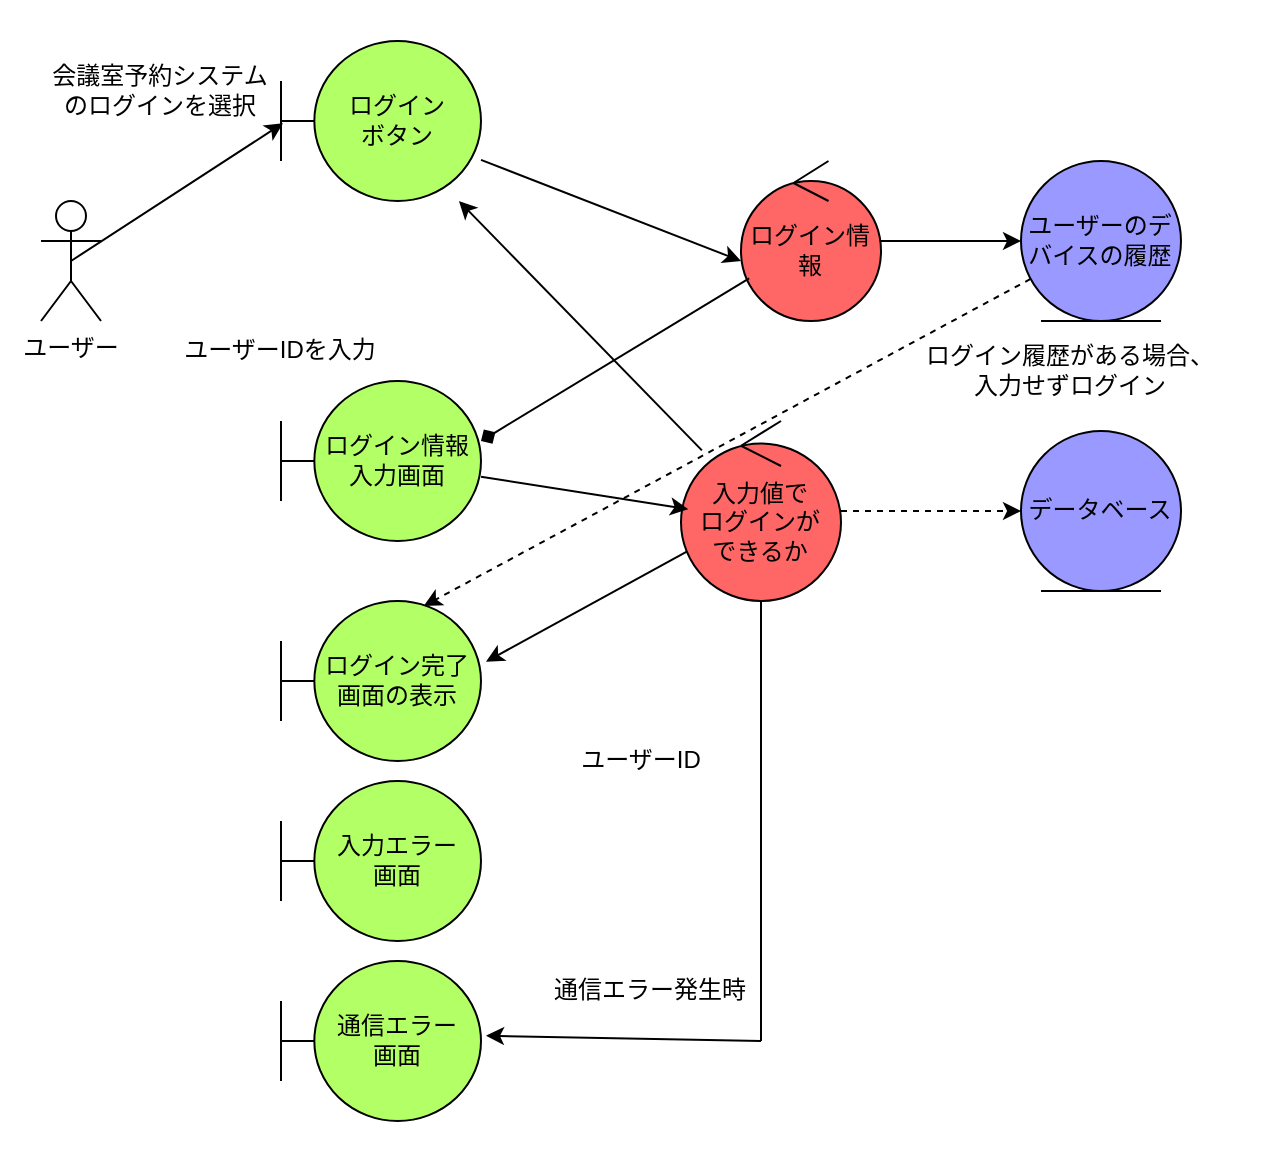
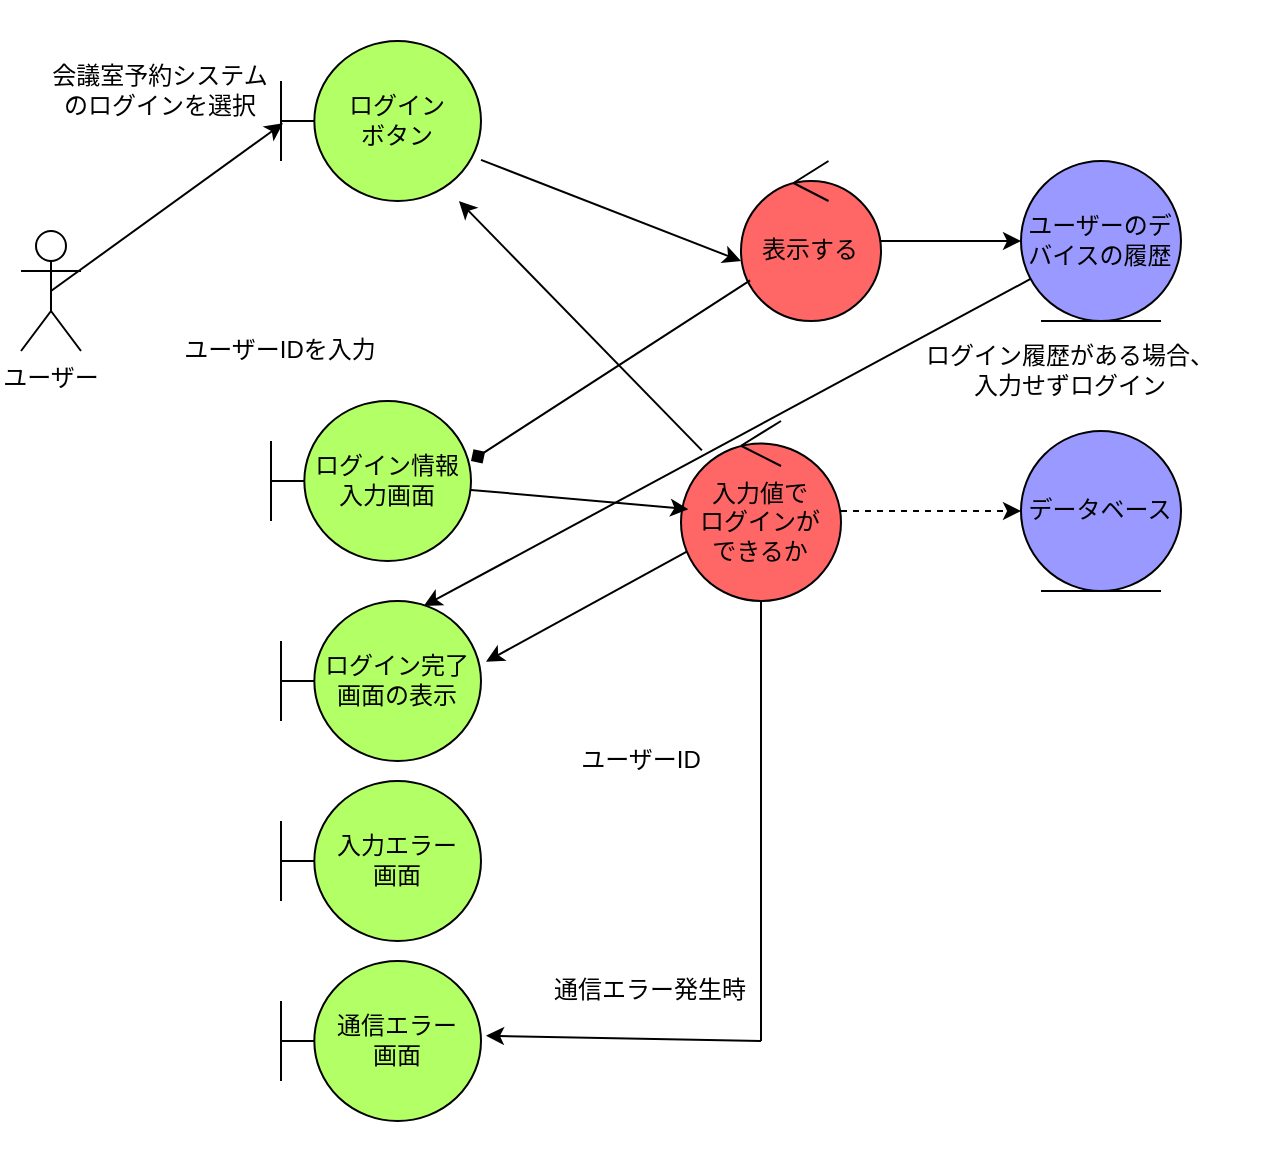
node "ログイン情報": label "ログイン情報" -> "表示する"
node "ユーザー": moved (71, 261) -> (51, 291)
edge "ユーザーのデバイスの履歴" -> "ログイン完了画面の表示": style dashed -> solid
node "ログイン情報 入力画面": moved (381, 461) -> (371, 481)
